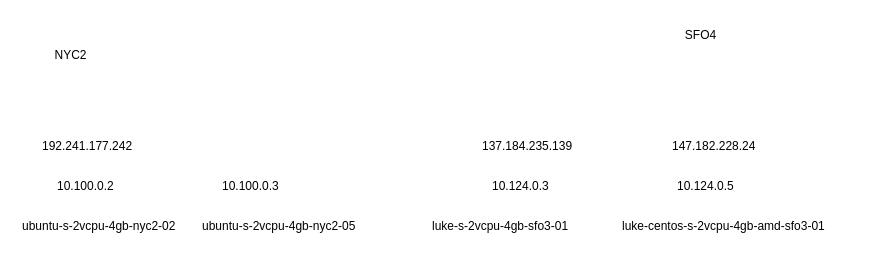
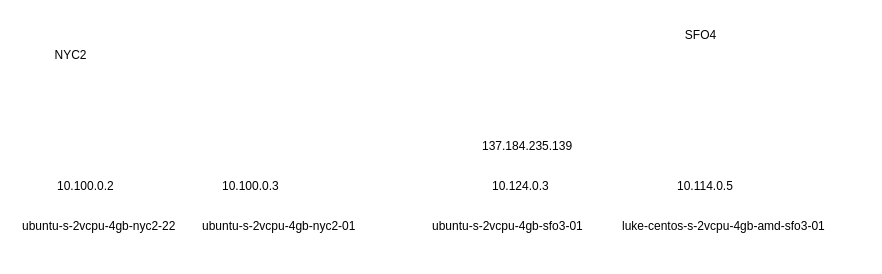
node "192.241.177.242": removed
node "147.182.228.24": removed
node "10.124.0.5": label "10.124.0.5" -> "10.114.0.5"
node "ubuntu-s-2vcpu-4gb-nyc2-02": label "ubuntu-s-2vcpu-4gb-nyc2-02" -> "ubuntu-s-2vcpu-4gb-nyc2-22"
node "ubuntu-s-2vcpu-4gb-nyc2-05": label "ubuntu-s-2vcpu-4gb-nyc2-05" -> "ubuntu-s-2vcpu-4gb-nyc2-01"
node "luke-s-2vcpu-4gb-sfo3-01": label "luke-s-2vcpu-4gb-sfo3-01" -> "ubuntu-s-2vcpu-4gb-sfo3-01"
